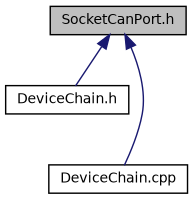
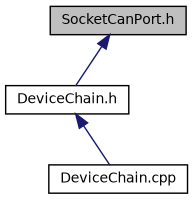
edge "DeviceChain.cpp" -> "SocketCanPort.h": now "DeviceChain.cpp" -> "DeviceChain.h"
